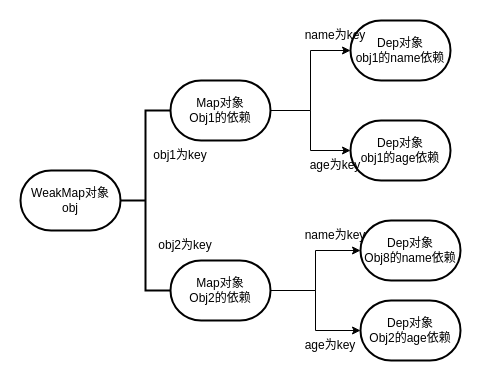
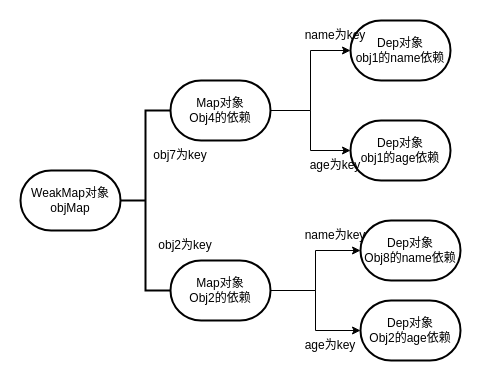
node "Map对象 Obj1的依赖": label "Map对象 Obj1的依赖" -> "Map对象 Obj4的依赖"
node "obj1为key": label "obj1为key" -> "obj7为key"
node "WeakMap对象 obj": label "WeakMap对象 obj" -> "WeakMap对象 objMap"
